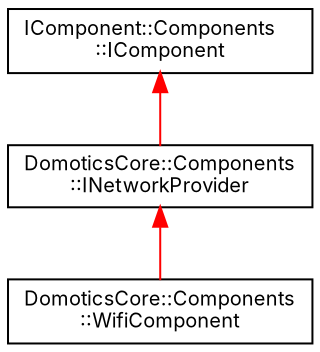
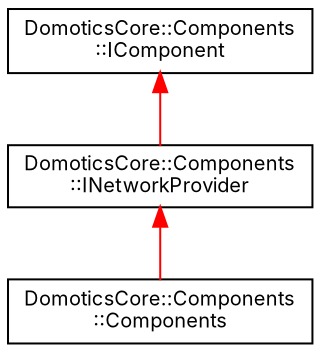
node "IComponent::Components ::IComponent": label "IComponent::Components ::IComponent" -> "DomoticsCore::Components ::IComponent"
node "DomoticsCore::Components ::WifiComponent": label "DomoticsCore::Components ::WifiComponent" -> "DomoticsCore::Components ::Components"
